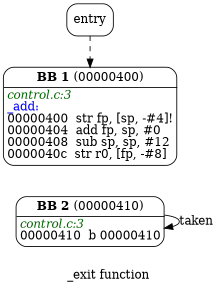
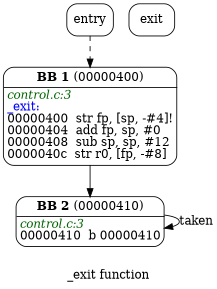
node "exit": added
node "BB 1": text "_add:" -> "_exit:"
edge "BB 1" -> "BB 2": added
